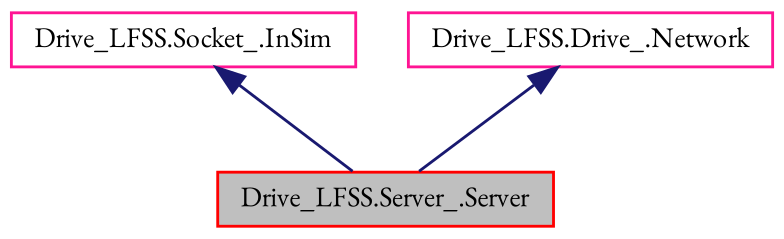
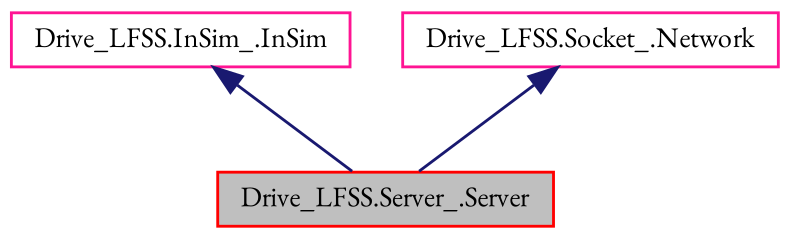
node "Drive_LFSS.Socket_.InSim": label "Drive_LFSS.Socket_.InSim" -> "Drive_LFSS.InSim_.InSim"
node "Drive_LFSS.Drive_.Network": label "Drive_LFSS.Drive_.Network" -> "Drive_LFSS.Socket_.Network"
